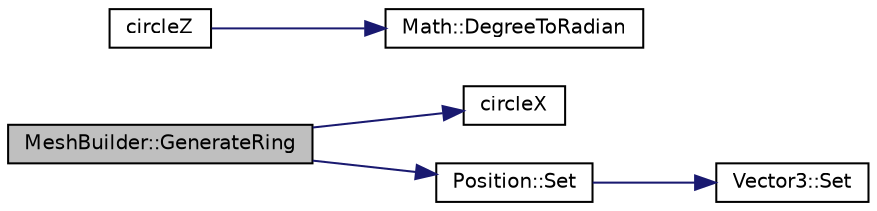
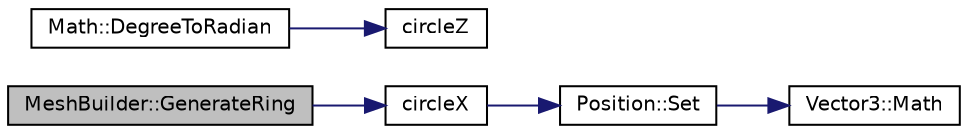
edge "circleZ" -> "Math::DegreeToRadian": reversed
edge "MeshBuilder::GenerateRing" -> "Position::Set": now "circleX" -> "Position::Set"
node "Vector3::Set": label "Vector3::Set" -> "Vector3::Math"
